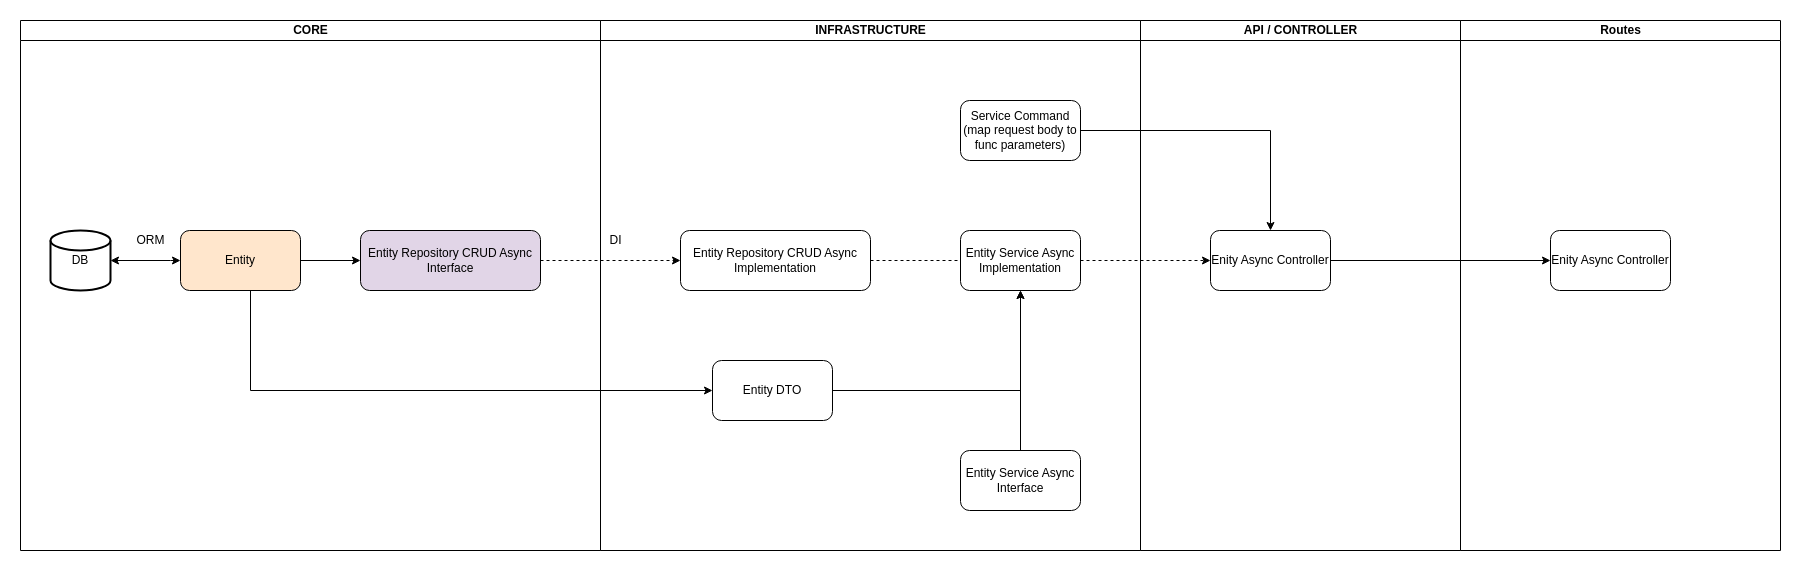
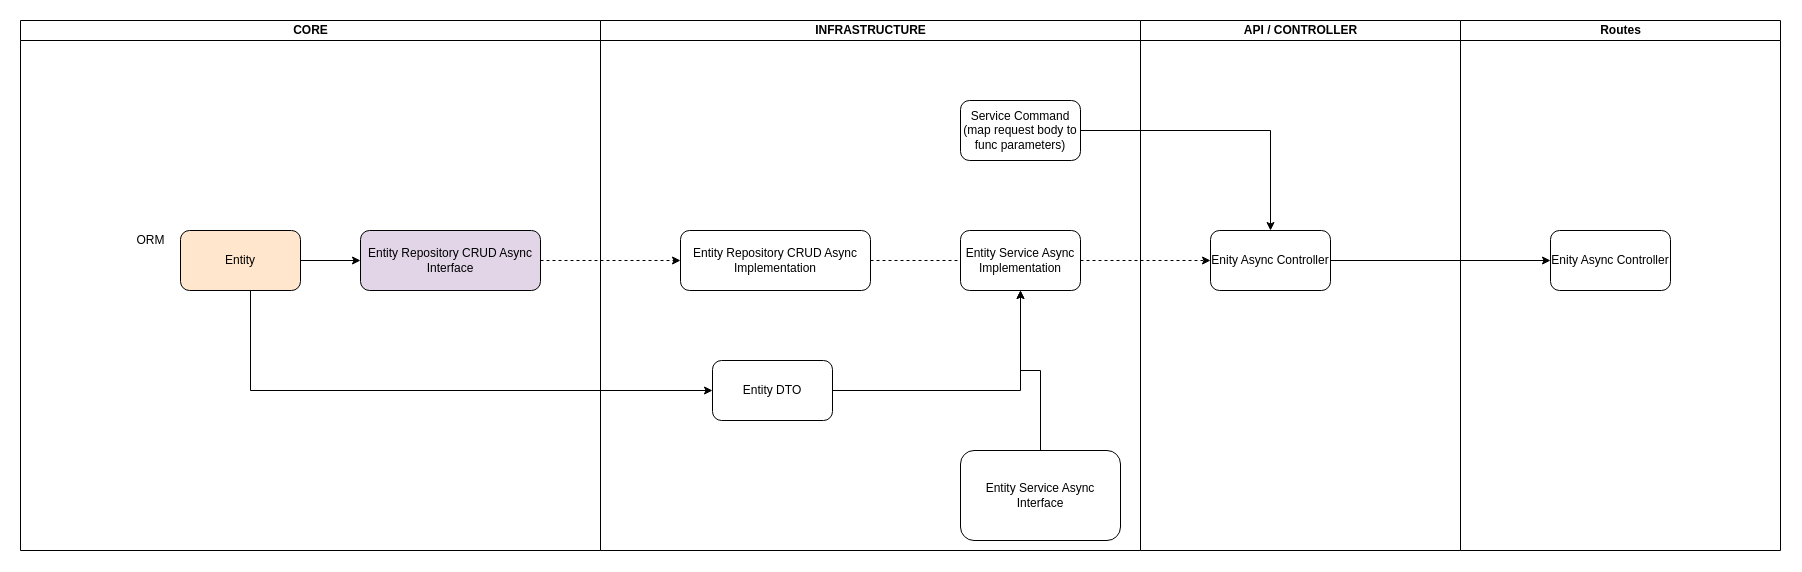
node "DI": removed
node "DB": removed
edge "DB" -- "Entity": removed
node "Entity Service Async Interface": size 120x60 -> 160x90
